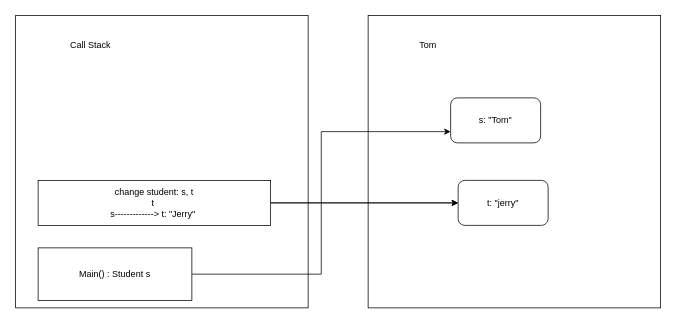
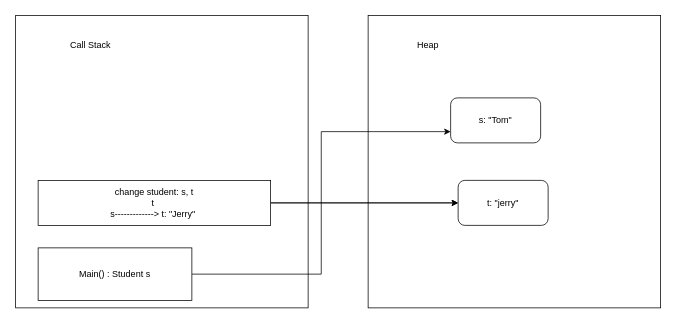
node "Tom": label "Tom" -> "Heap"
